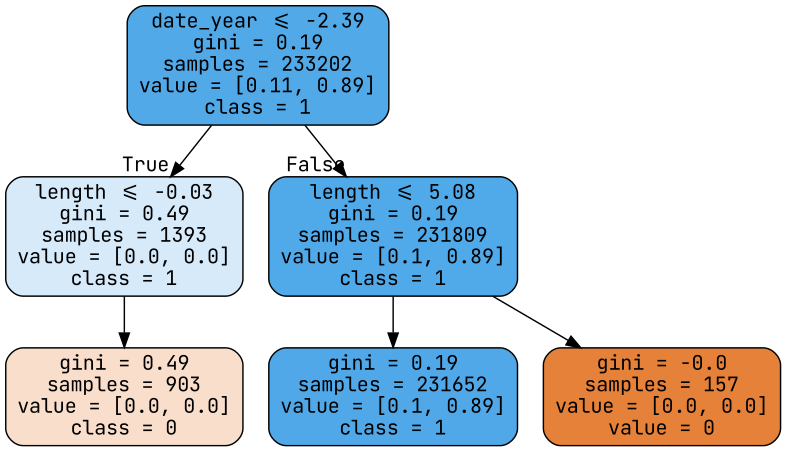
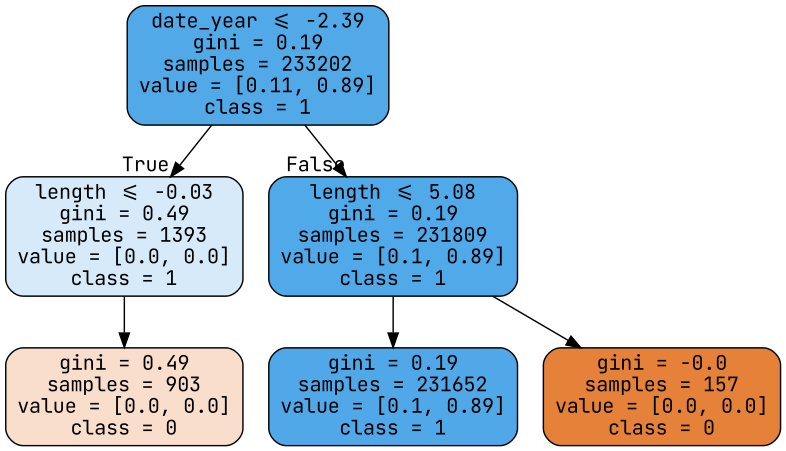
node "gini = -0.0 samples = 157 value = [0.0, 0.0] value = 0": label "gini = -0.0 samples = 157 value = [0.0, 0.0] value = 0" -> "gini = -0.0 samples = 157 value = [0.0, 0.0] class = 0"
